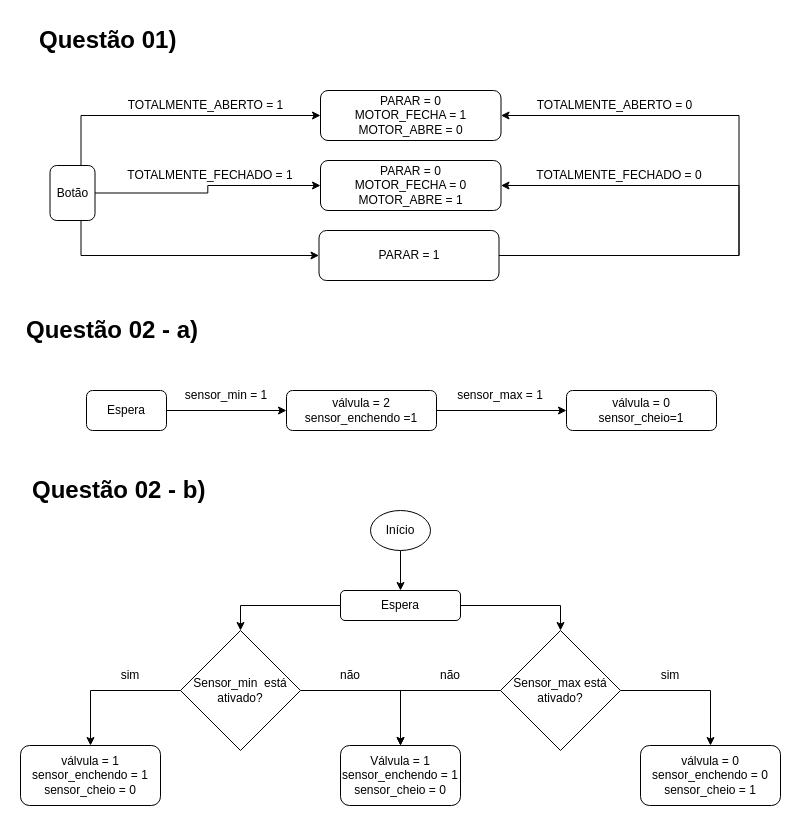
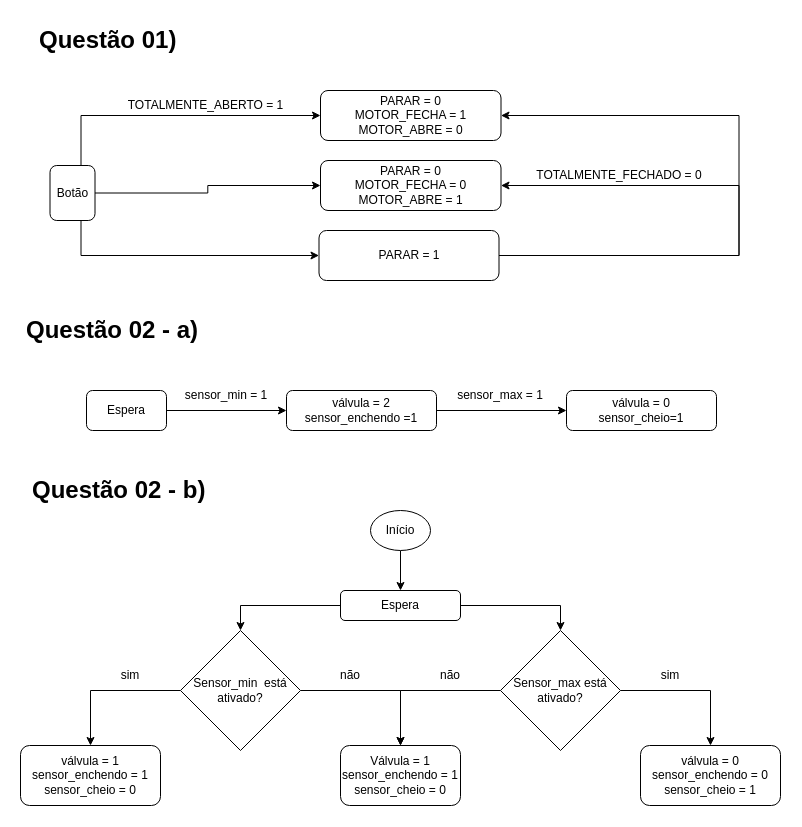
node "TOTALMENTE_ABERTO = 0": removed
node "TOTALMENTE_FECHADO = 1": removed
